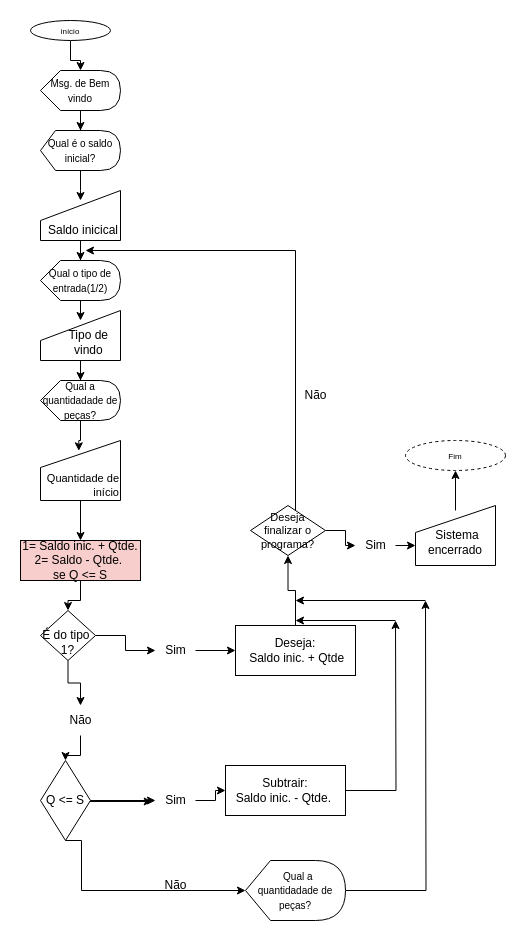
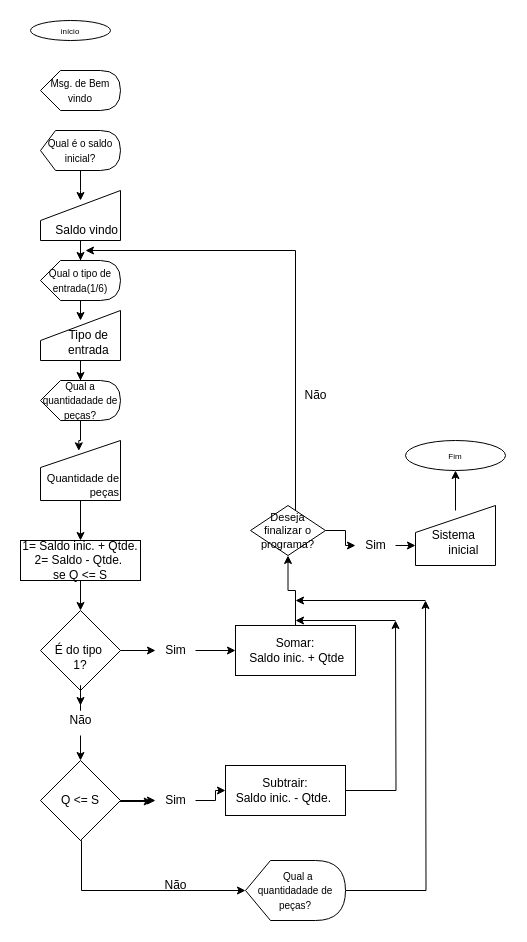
edge "início" -> "Msg. de Bem vindo": removed
edge "Msg. de Bem vindo" -> "Qual é o saldo inicial?": removed
node "Saldo inicical": label "Saldo inicical" -> "Saldo vindo"
node "Qual o tipo de entrada(1/2)": label "Qual o tipo de entrada(1/2)" -> "Qual o tipo de entrada(1/6)"
node "Tipo de vindo": label "Tipo de vindo" -> "Tipo de entrada"
node "Fim": style dashed -> solid
node "Quantidade de início": label "Quantidade de início" -> "Quantidade de peças"
node "Sistema encerrado": label "Sistema encerrado" -> "Sistema inicial"
node "1= Saldo inic. + Qtde. 2= Saldo - Qtde. se Q <= S": fillcolor #f8cecc -> #ffffff
node "É do tipo 1?": size 55x50 -> 80x80
node "Deseja: Saldo inic. + Qtde": label "Deseja: Saldo inic. + Qtde" -> "Somar: Saldo inic. + Qtde"
node "Q <= S": size 50x80 -> 80x80
